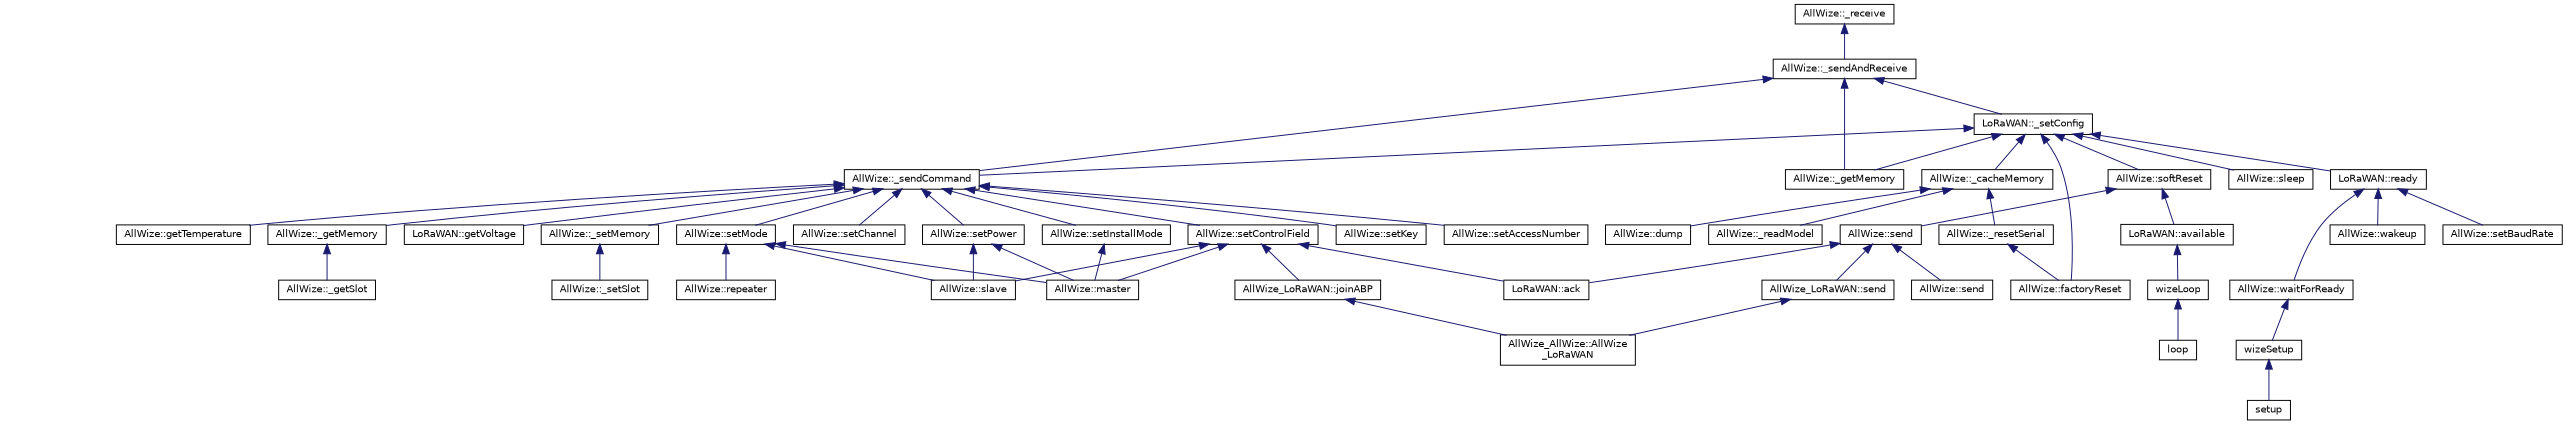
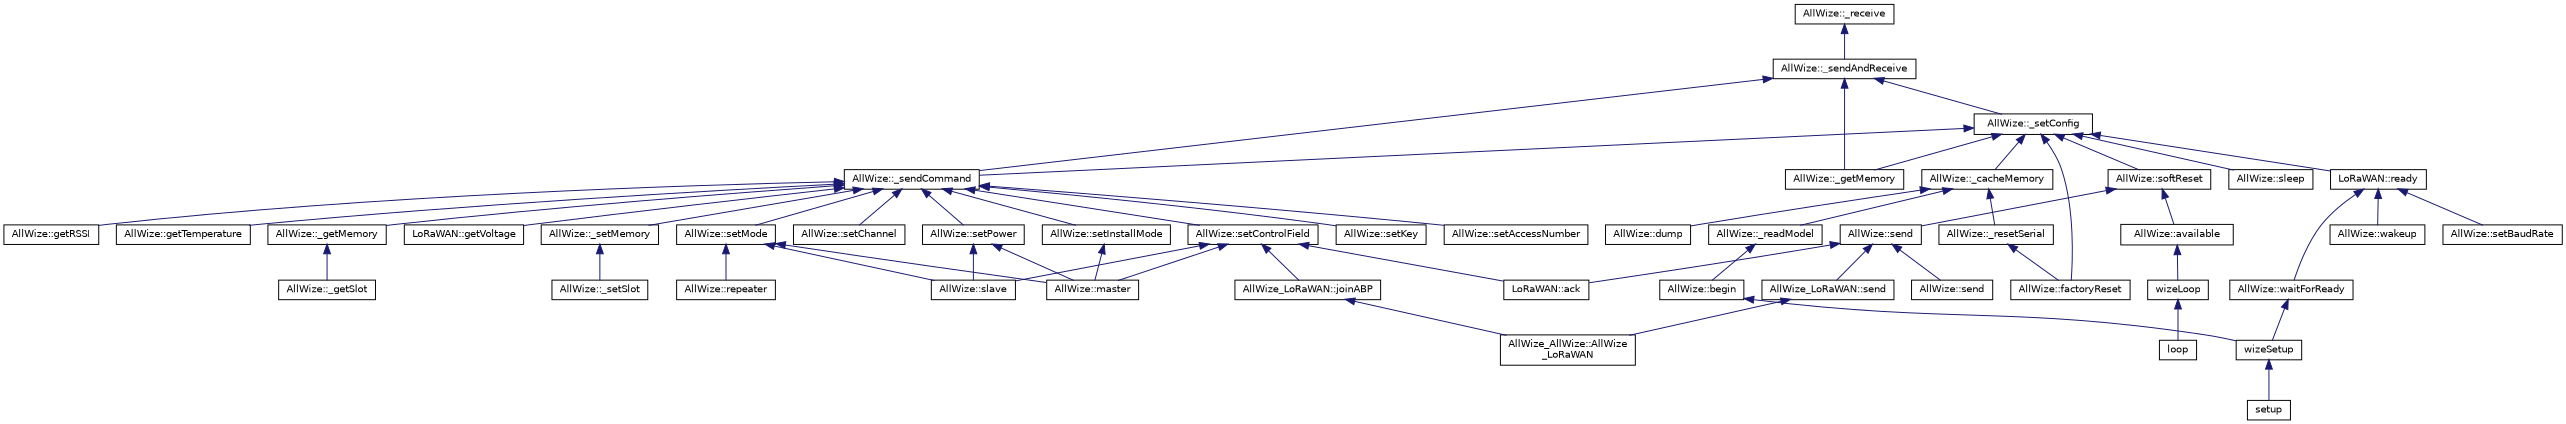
node "LoRaWAN::_setConfig": label "LoRaWAN::_setConfig" -> "AllWize::_setConfig"
node "AllWize::getRSSI": added
node "LoRaWAN::available": label "LoRaWAN::available" -> "AllWize::available"
node "AllWize::begin": added
